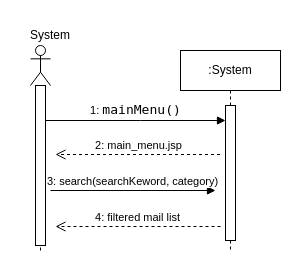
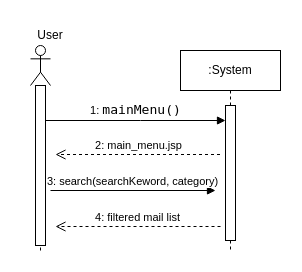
node "System": label "System" -> "User"
